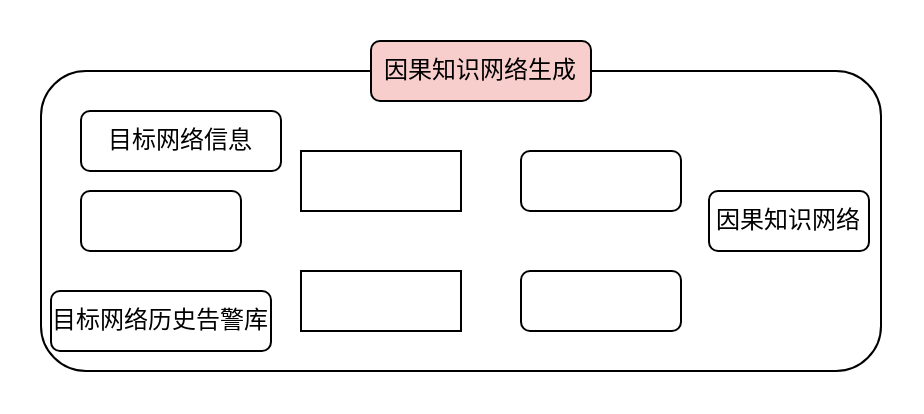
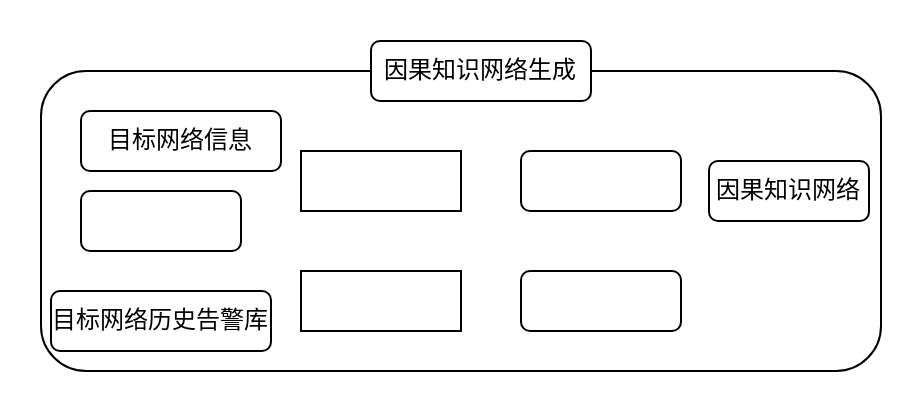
node "因果知识网络生成": fillcolor #f8cecc -> #ffffff
node "因果知识网络": moved (789, 221) -> (789, 191)
